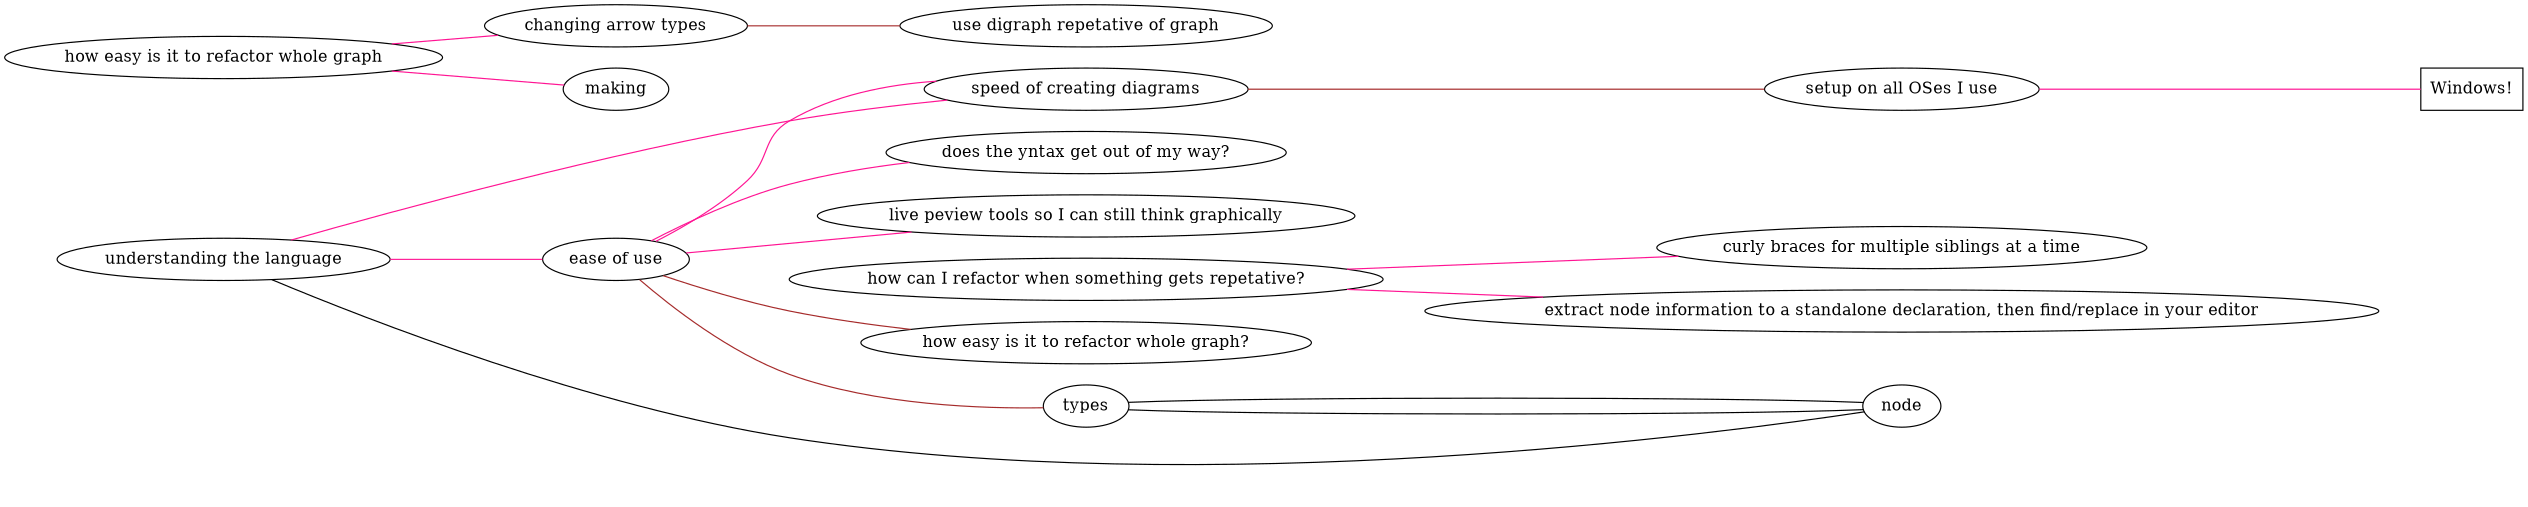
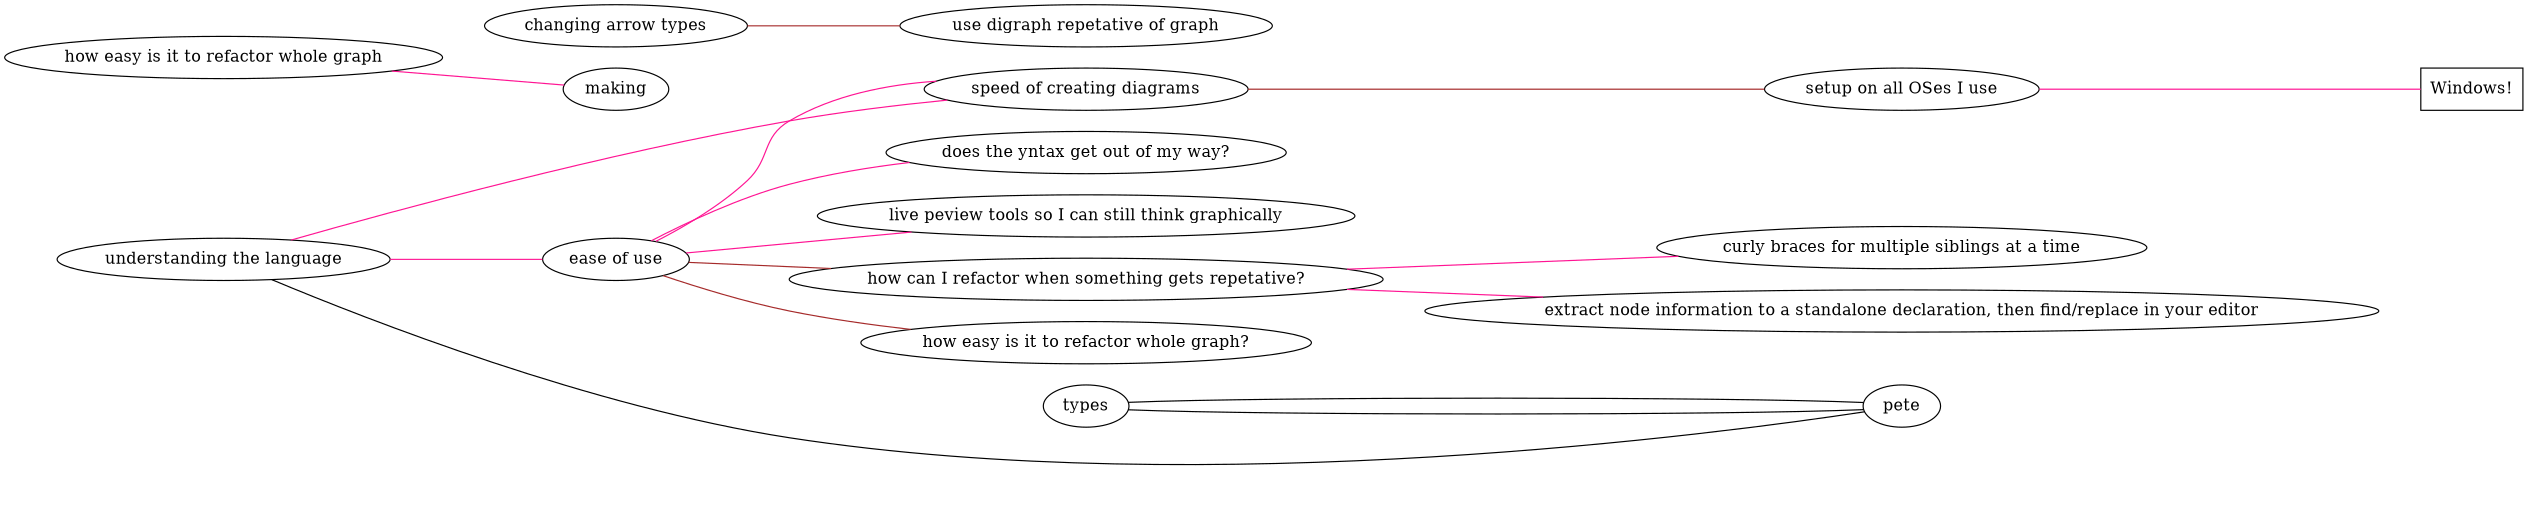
edge "changing arrow types" -- "how easy is it to refactor whole graph": removed
edge "ease of use" -- "types": now "ease of use" -- "how can I refactor when something gets repetative?"
node "node": label "node" -> "pete"
